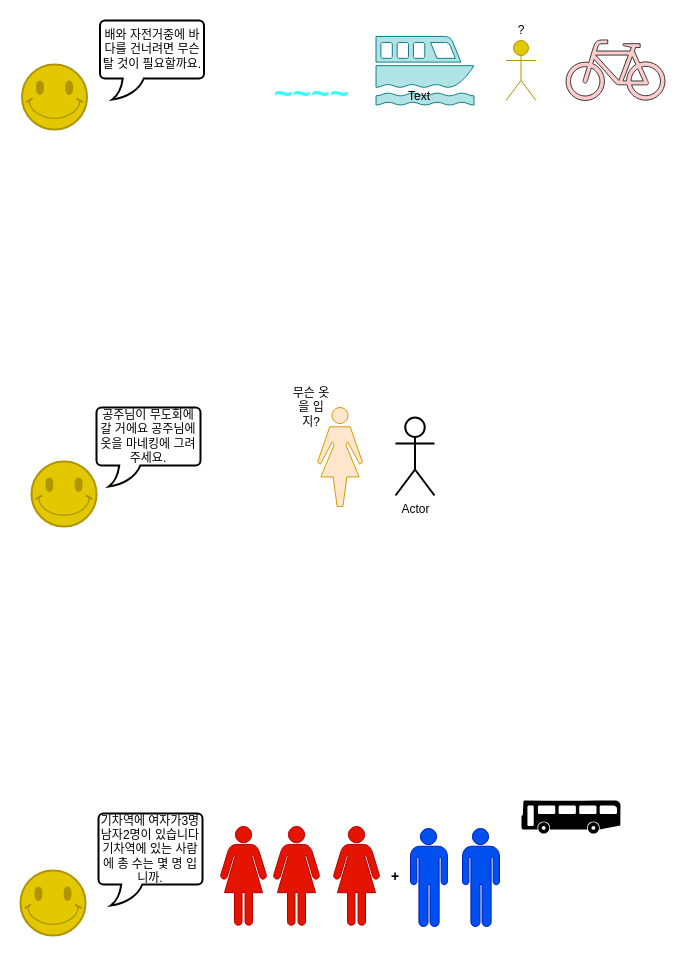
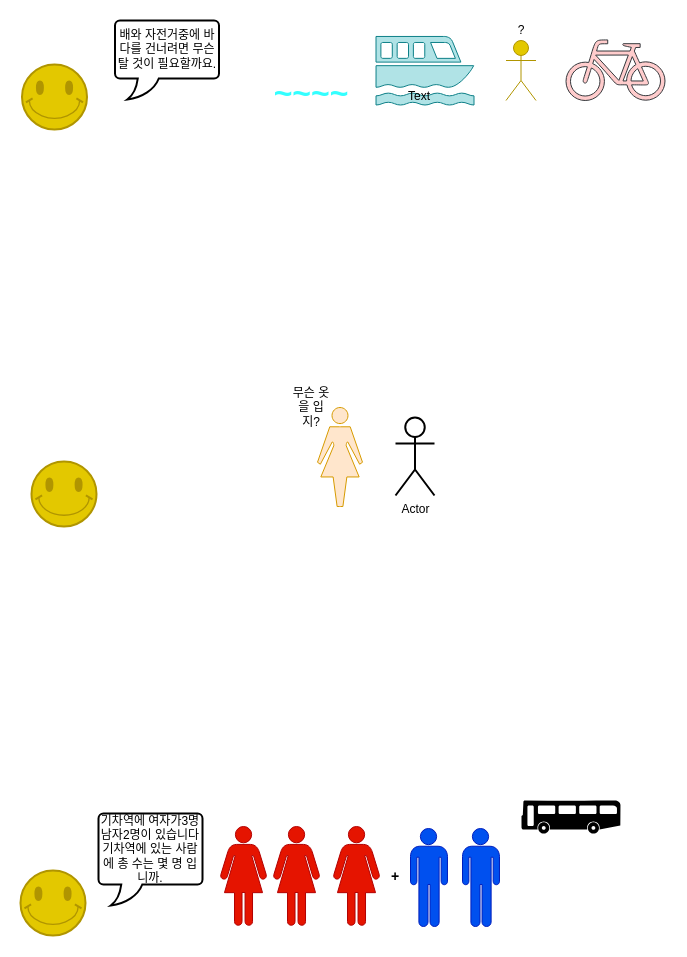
node "배와 자전거중에 바다를 건너려면 무슨 탈 것이 필요할까요.": moved (152, 60) -> (167, 60)
node "공주님이 무도회에 갈 거에요 공주님에 옷을 마네킹에 그려주세요.": removed
